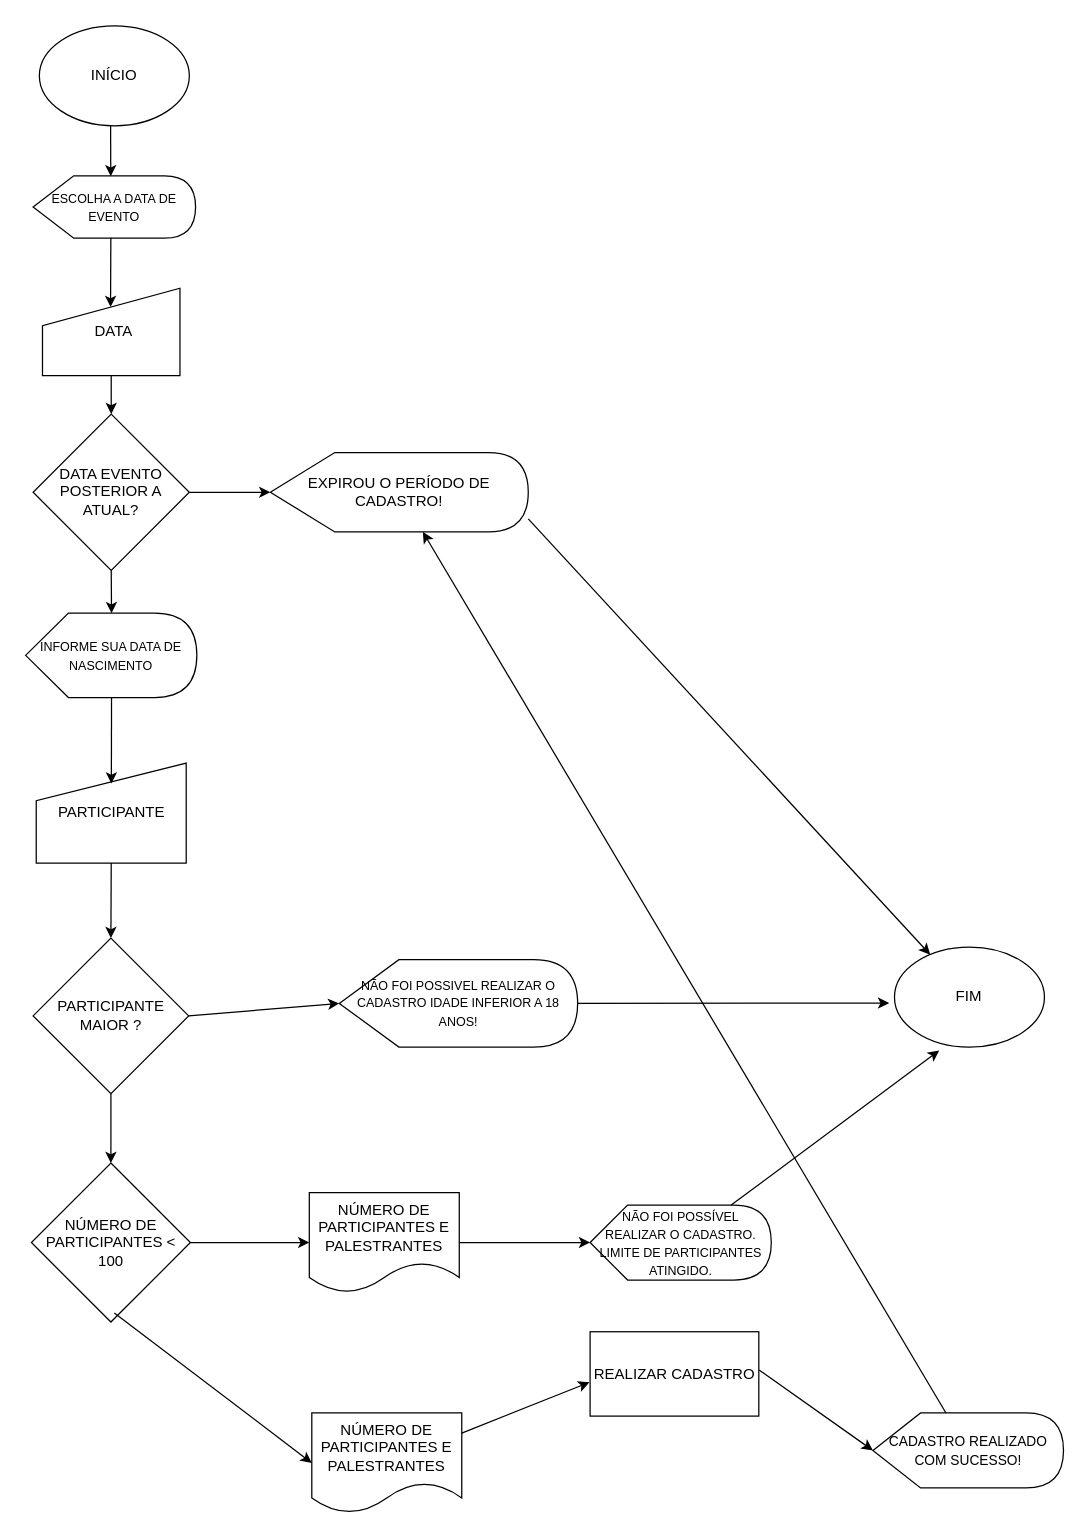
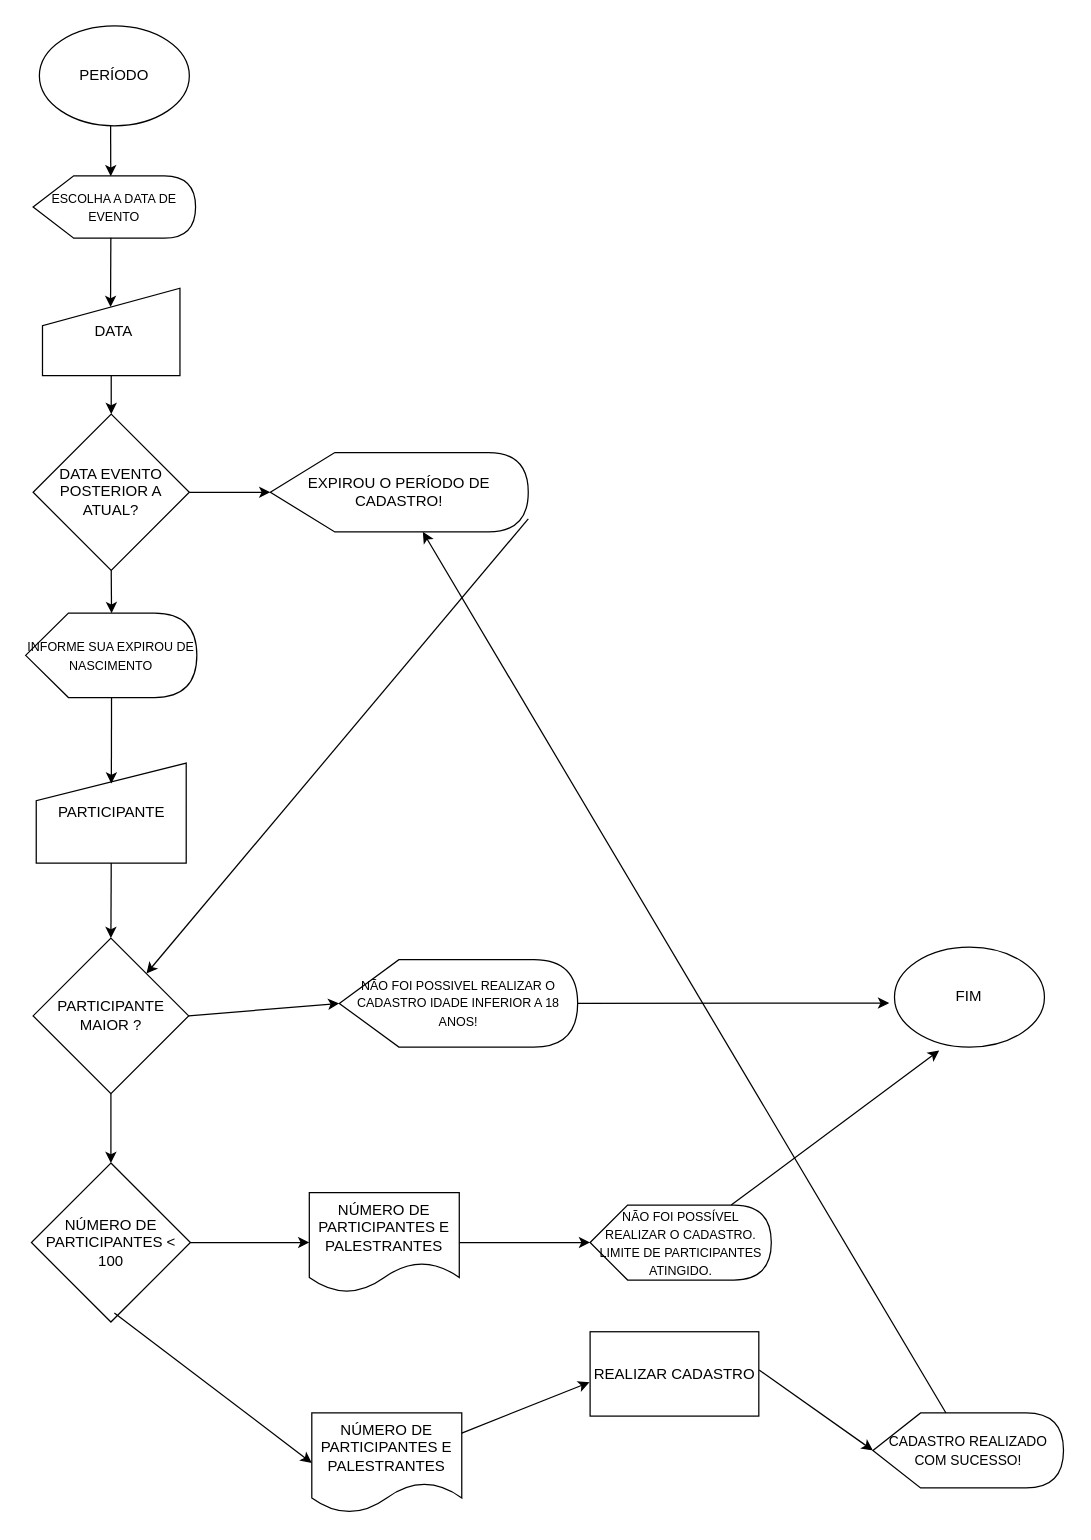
node "INÍCIO": label "INÍCIO" -> "PERÍODO"
node "INFORME SUA DATA DE NASCIMENTO": label "INFORME SUA DATA DE NASCIMENTO" -> "INFORME SUA EXPIROU DE NASCIMENTO"
edge "EXPIROU O PERÍODO DE CADASTRO!" -> "FIM": now "EXPIROU O PERÍODO DE CADASTRO!" -> "PARTICIPANTE MAIOR ?"
